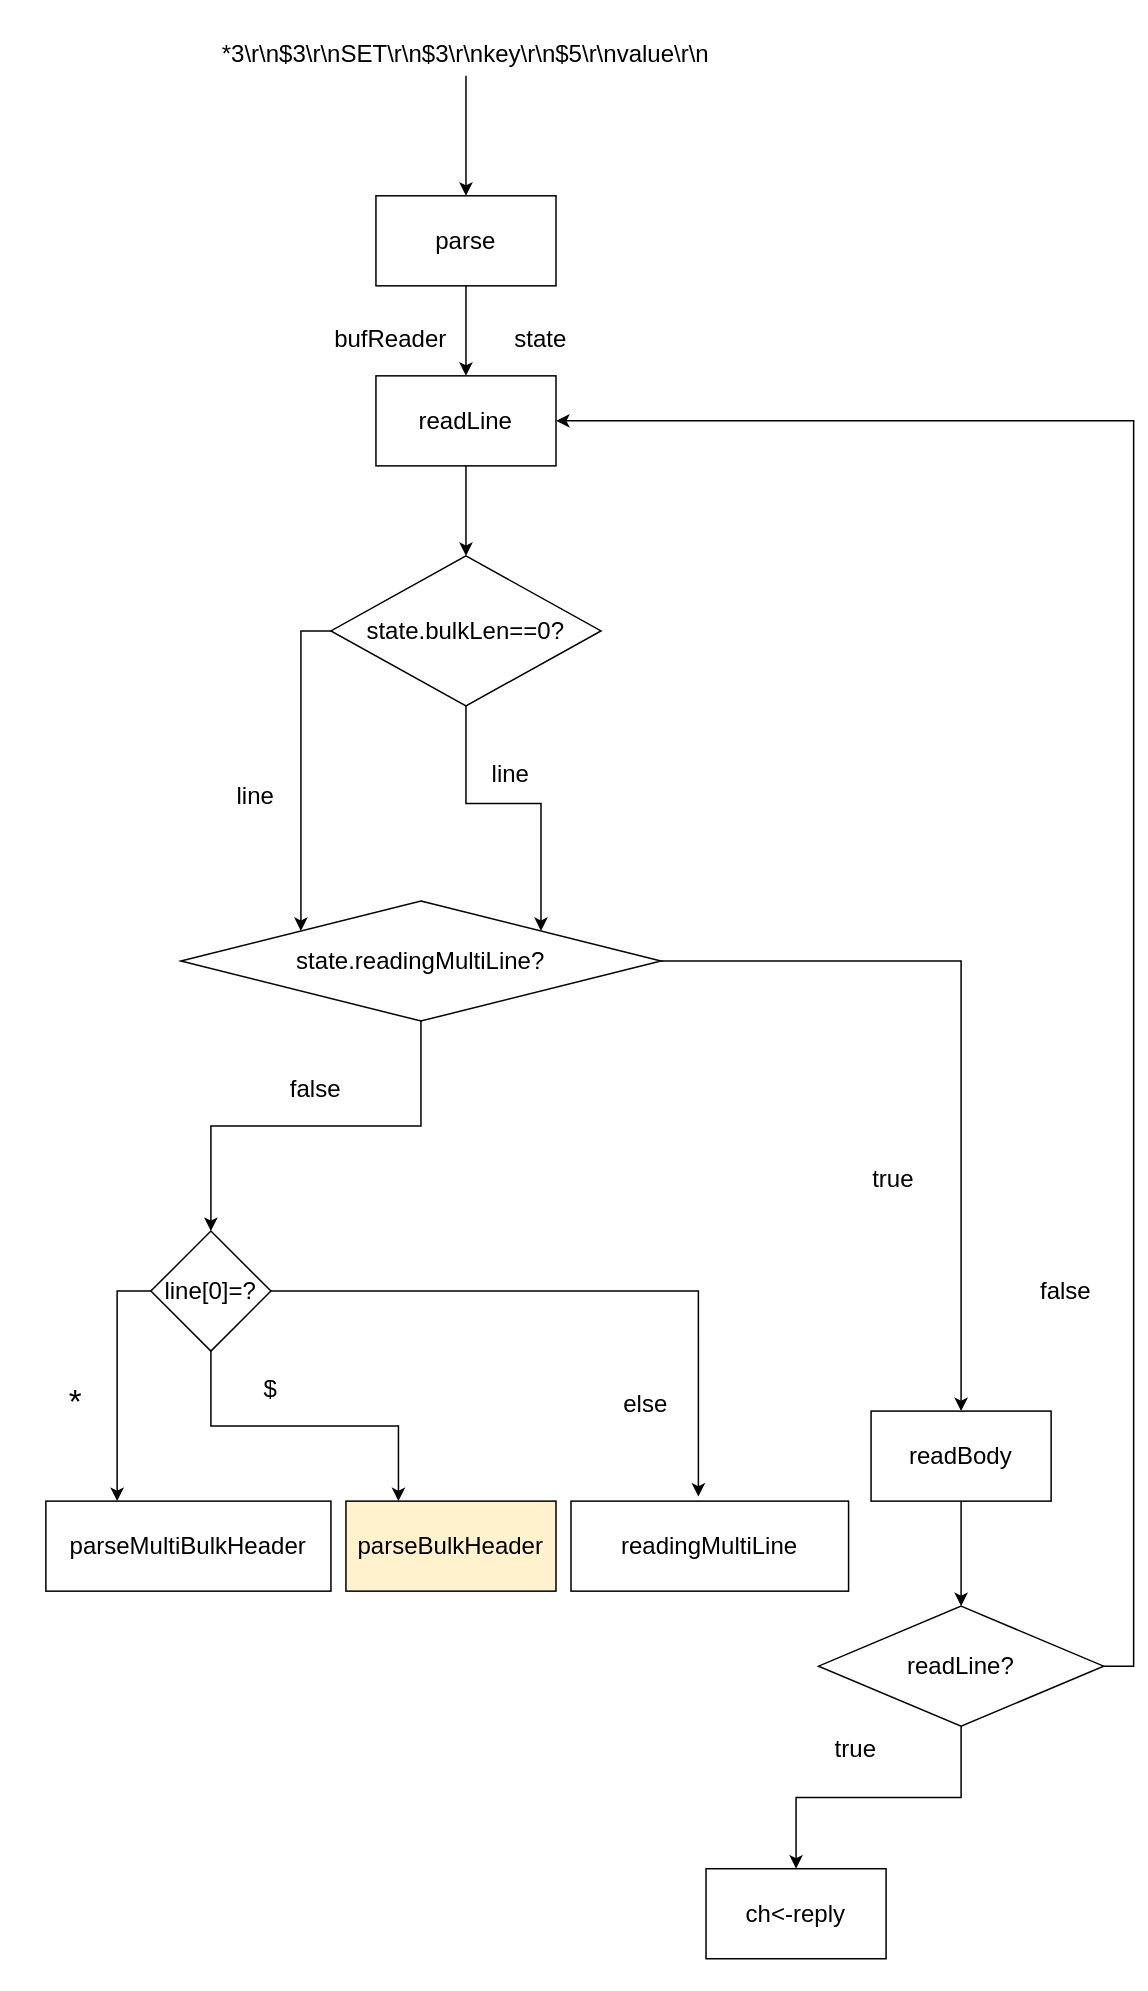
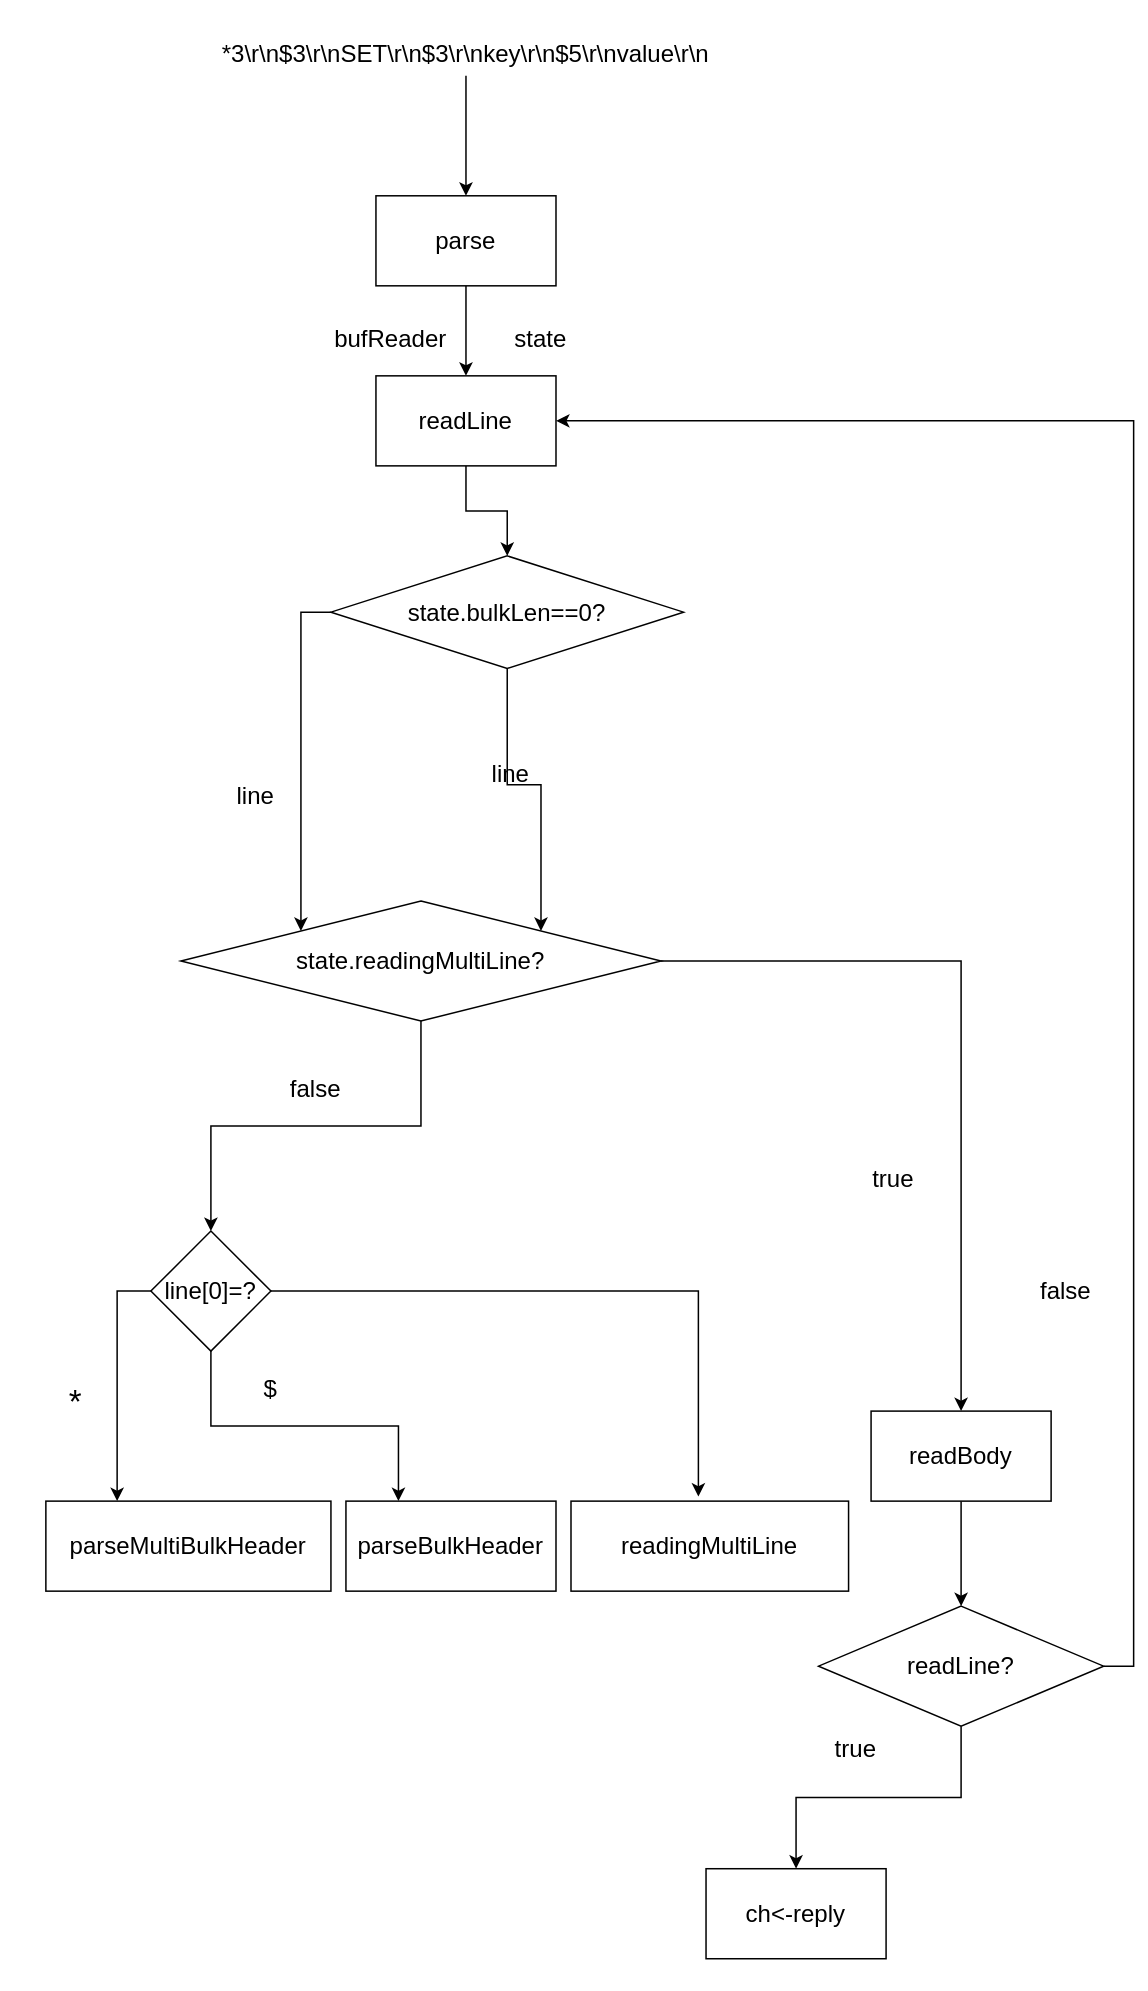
node "state.bulkLen==0?": size 270x150 -> 353x113
node "else": removed
node "parseBulkHeader": fillcolor #fff2cc -> #ffffff
